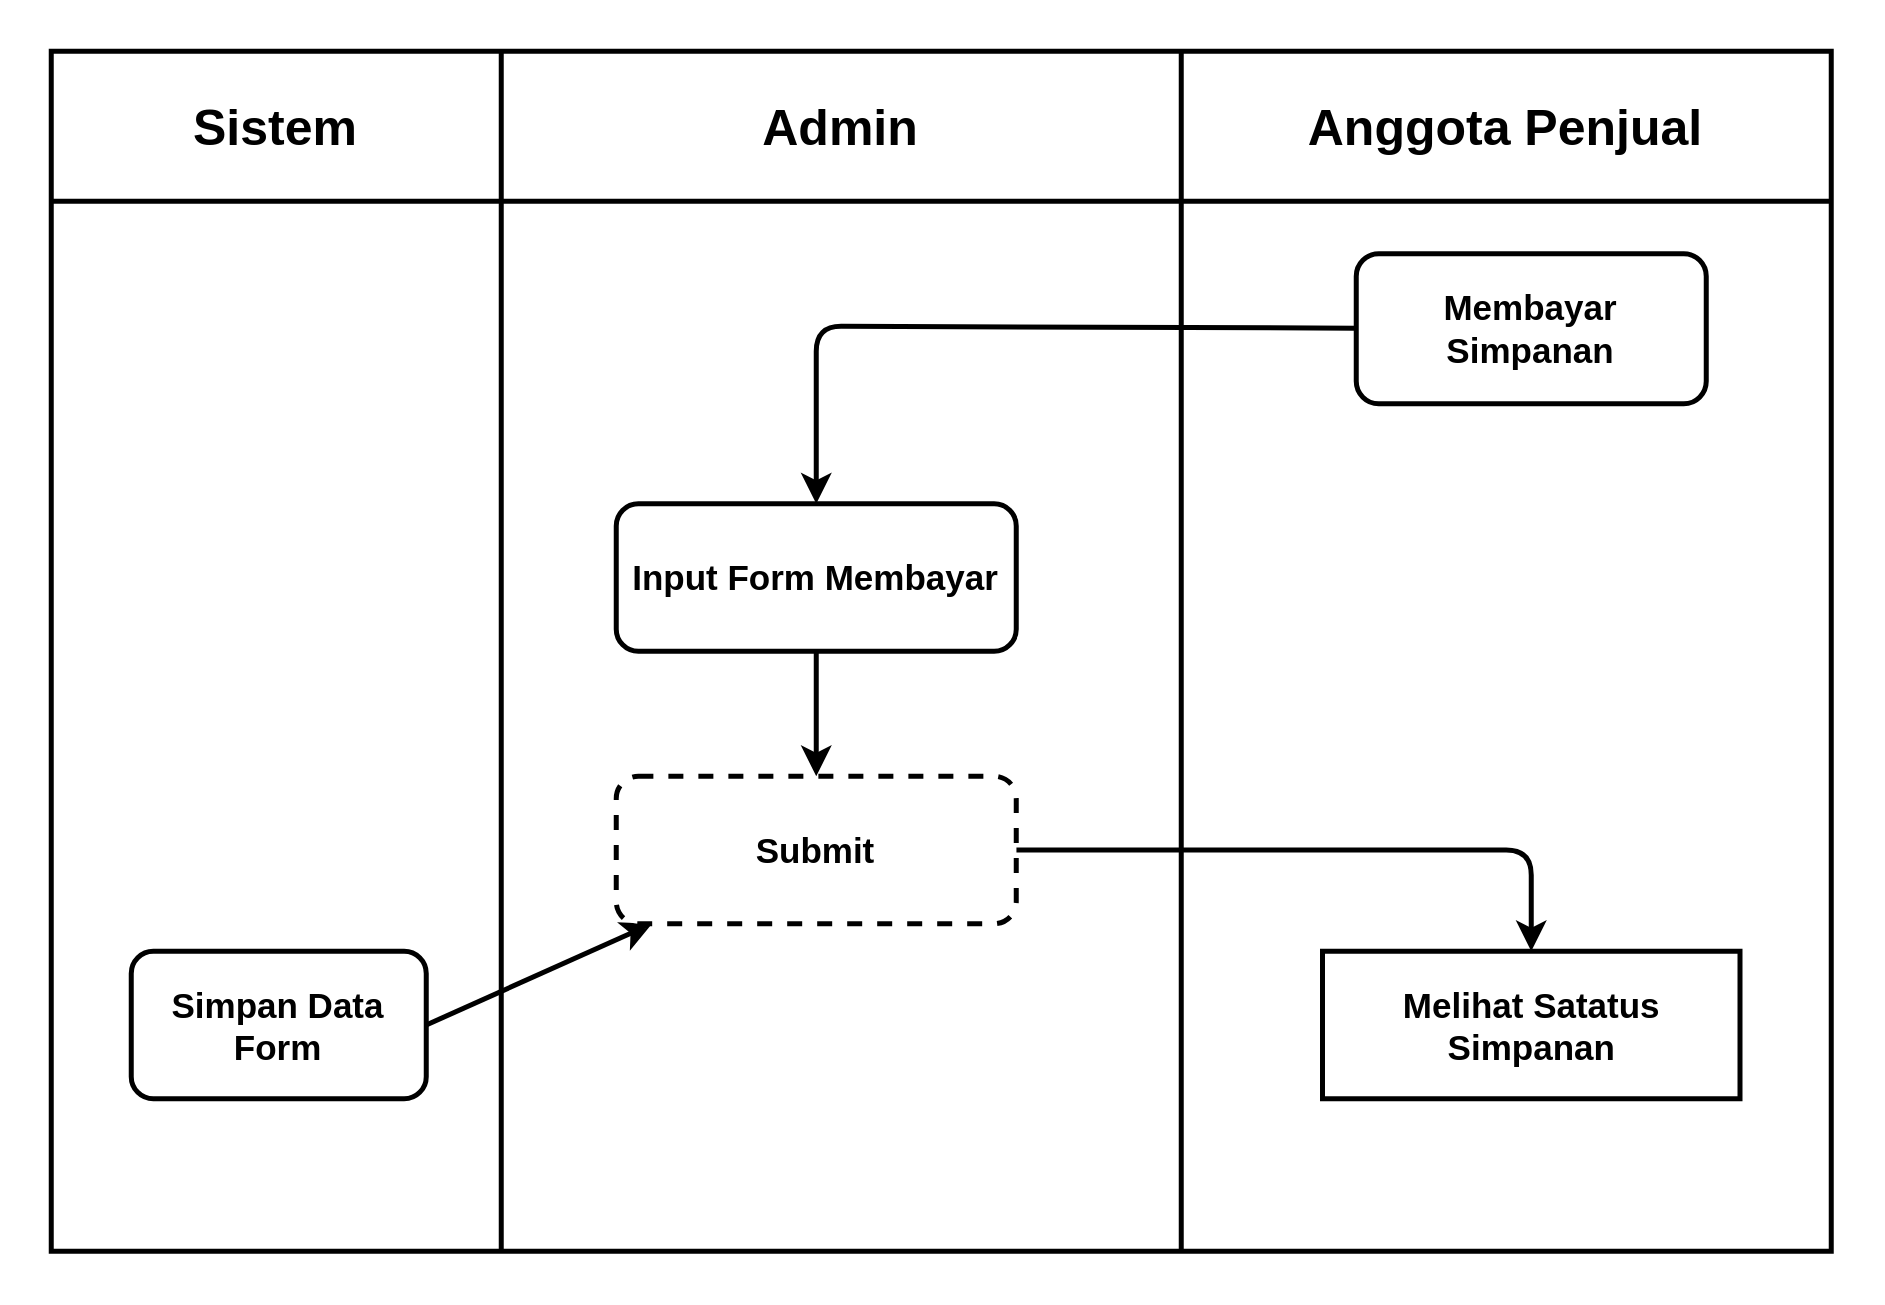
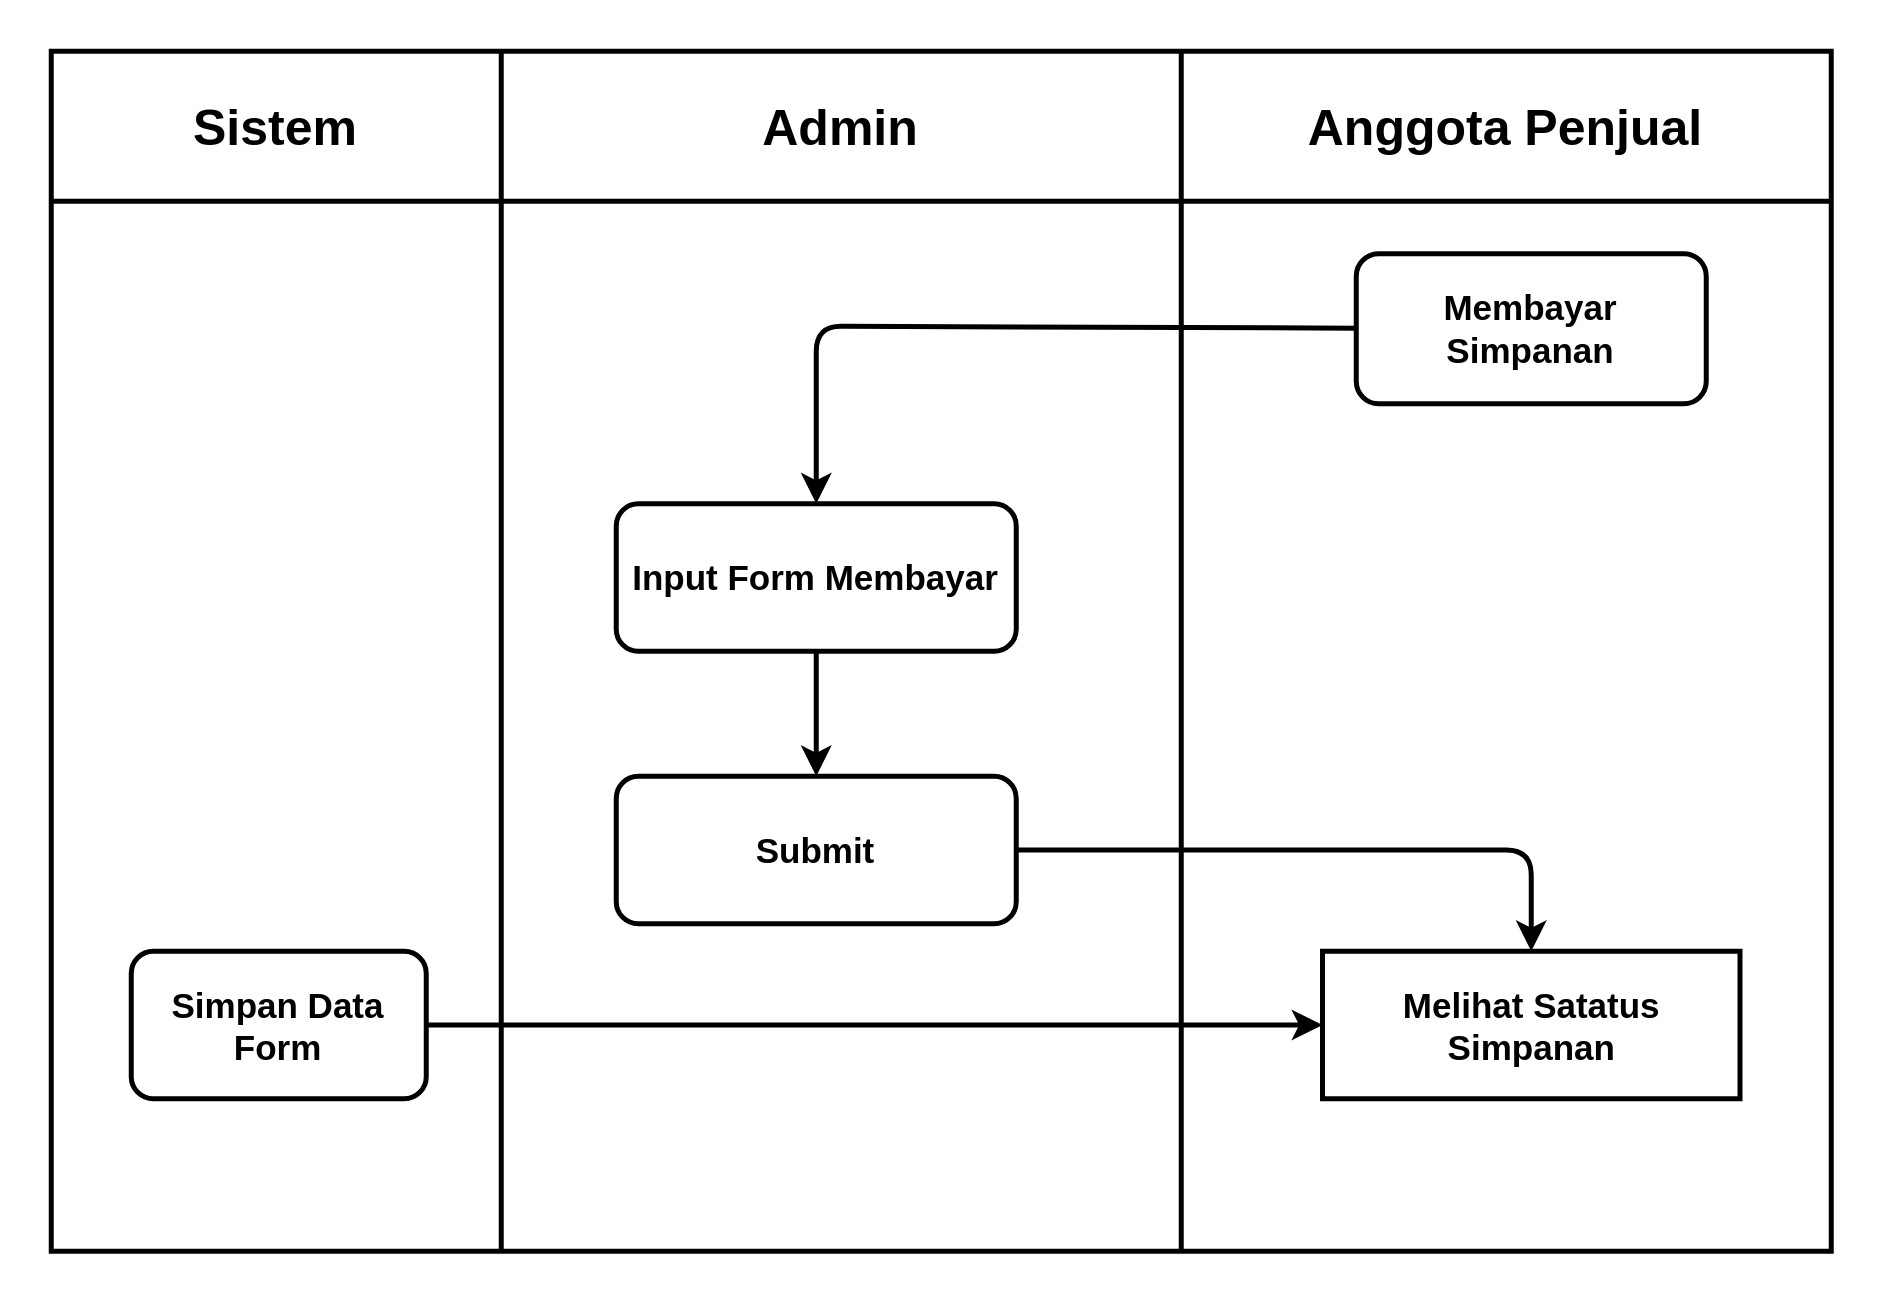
node "Submit": style dashed -> solid
edge "Simpan Data Form" -> "Submit": now "Simpan Data Form" -> "Melihat Satatus Simpanan"
